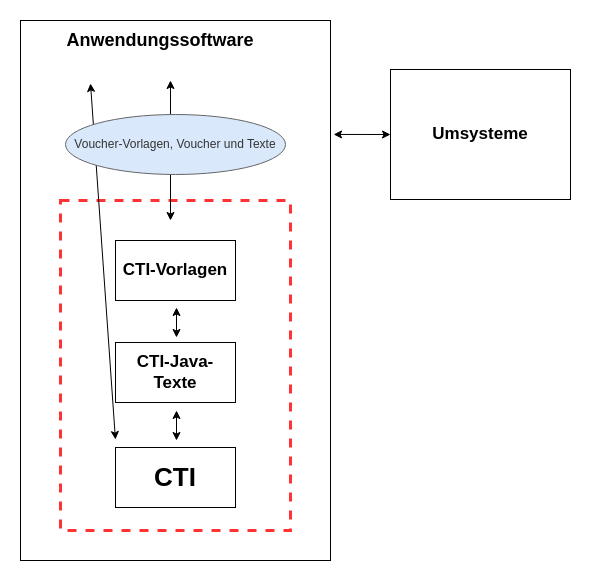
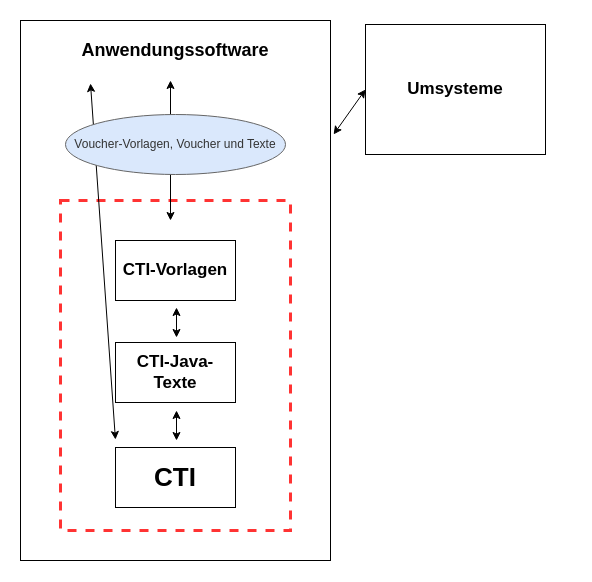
node "Anwendungssoftware": moved (161, 41) -> (176, 51)
node "Umsysteme": moved (481, 135) -> (456, 90)
